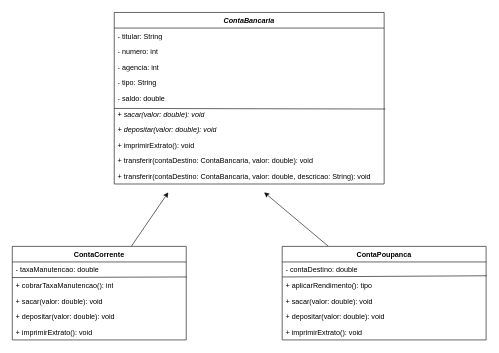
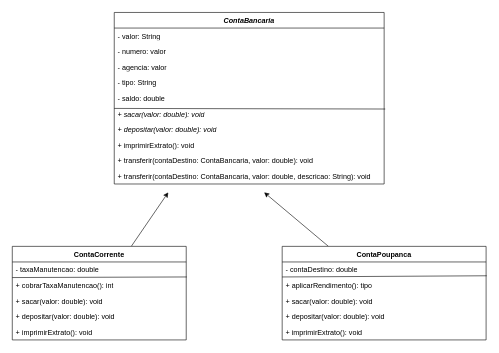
node "- titular: String": label "- titular: String" -> "- valor: String"
node "- numero: int": label "- numero: int" -> "- numero: valor"
node "- agencia: int": label "- agencia: int" -> "- agencia: valor"
